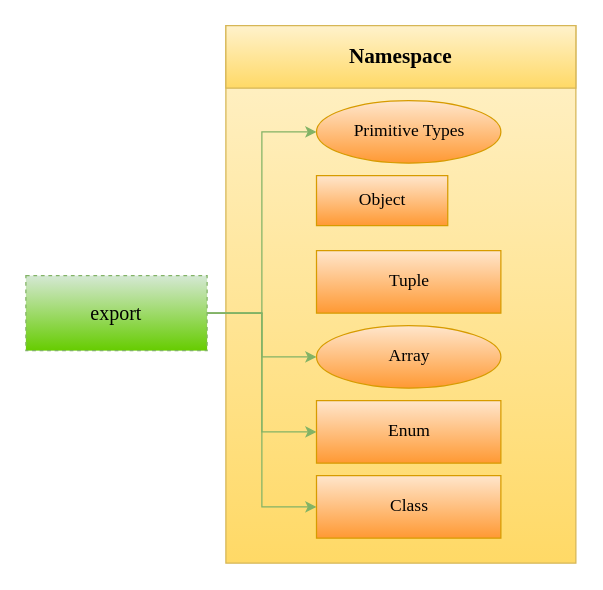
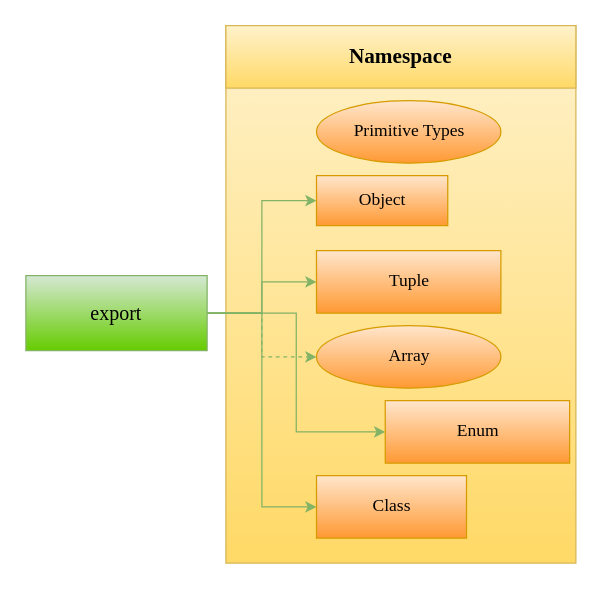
edge "export" -> "Primitive Types": removed
edge "export" -> "Object": added
edge "export" -> "Tuple": added
node "export": style dashed -> solid
edge "export" -> "Array": style solid -> dashed
node "Enum": moved (408, 432) -> (477, 432)
node "Class": size 184x63 -> 150x63
